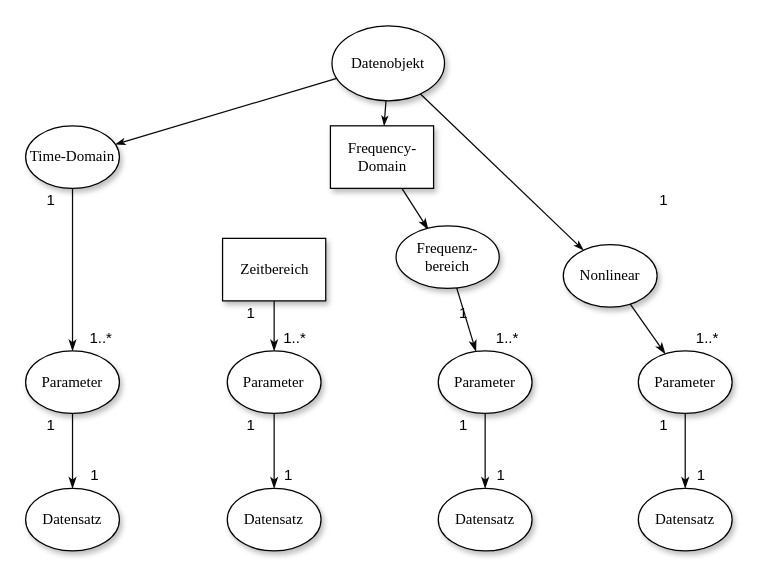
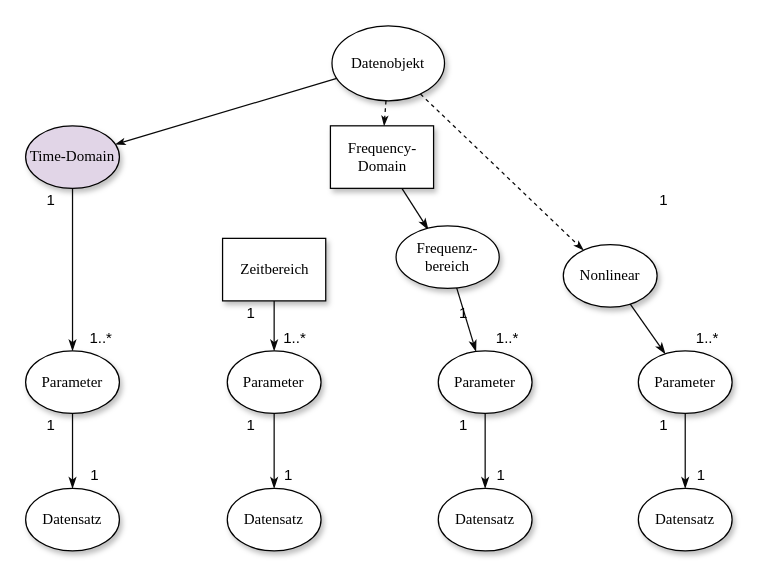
edge "Datenobjekt" -> "Frequency-Domain": style solid -> dashed
node "Time-Domain": fillcolor #ffffff -> #e1d5e7
edge "Datenobjekt" -> "Nonlinear": style solid -> dashed
